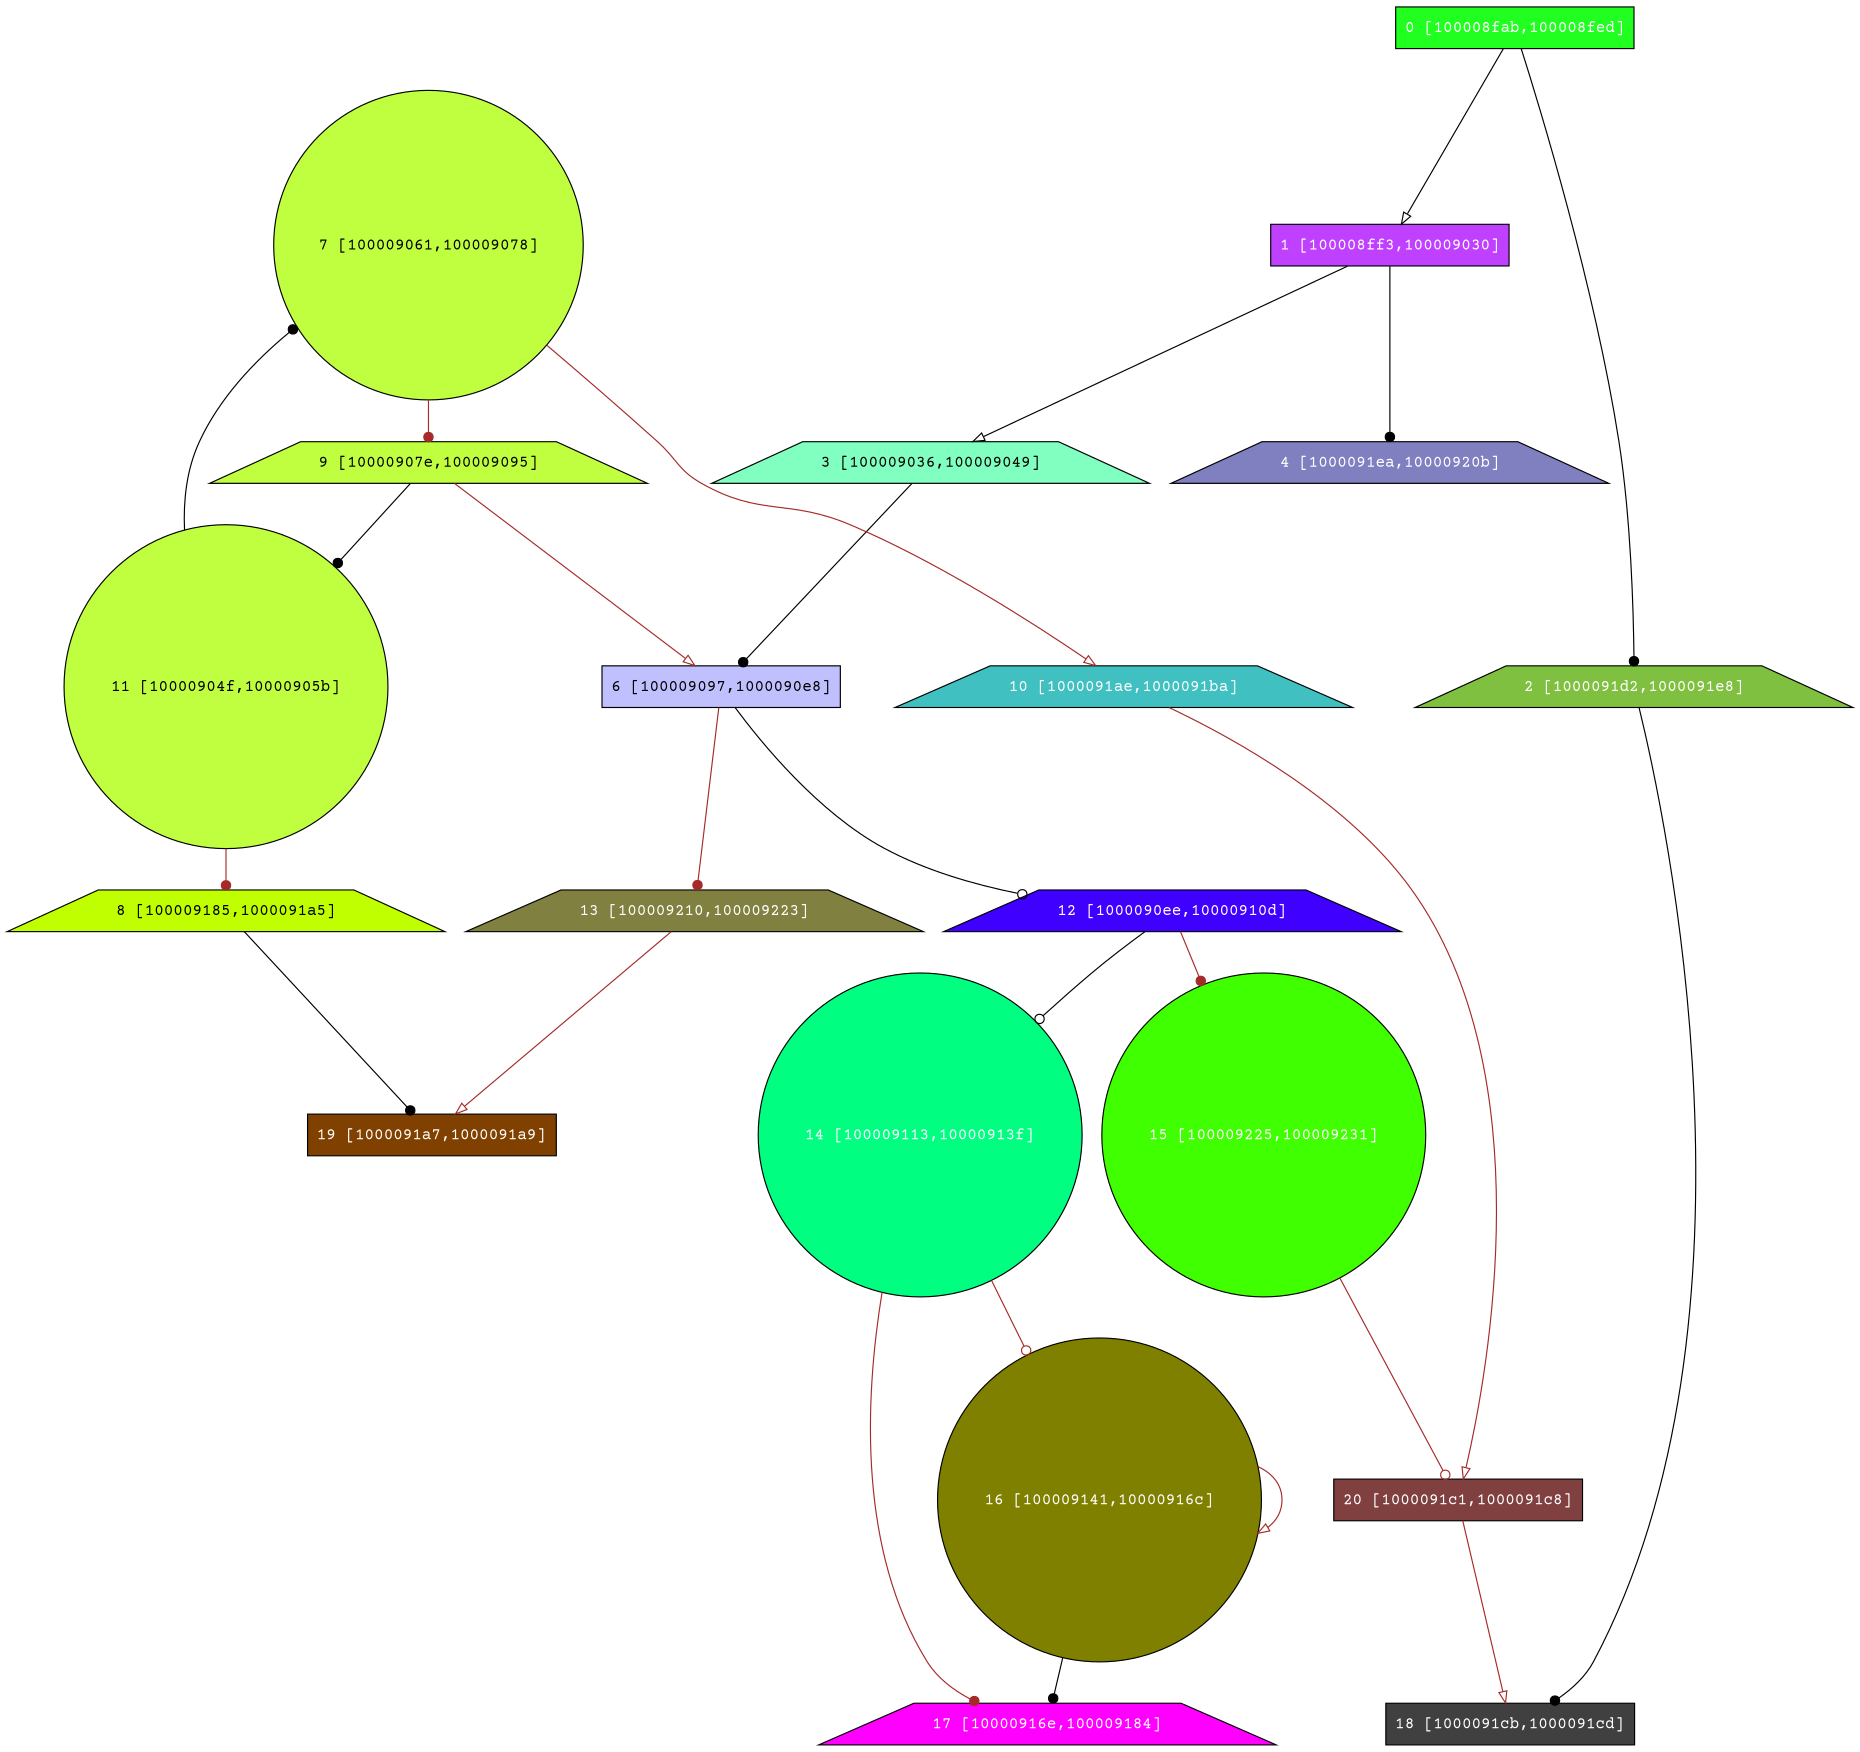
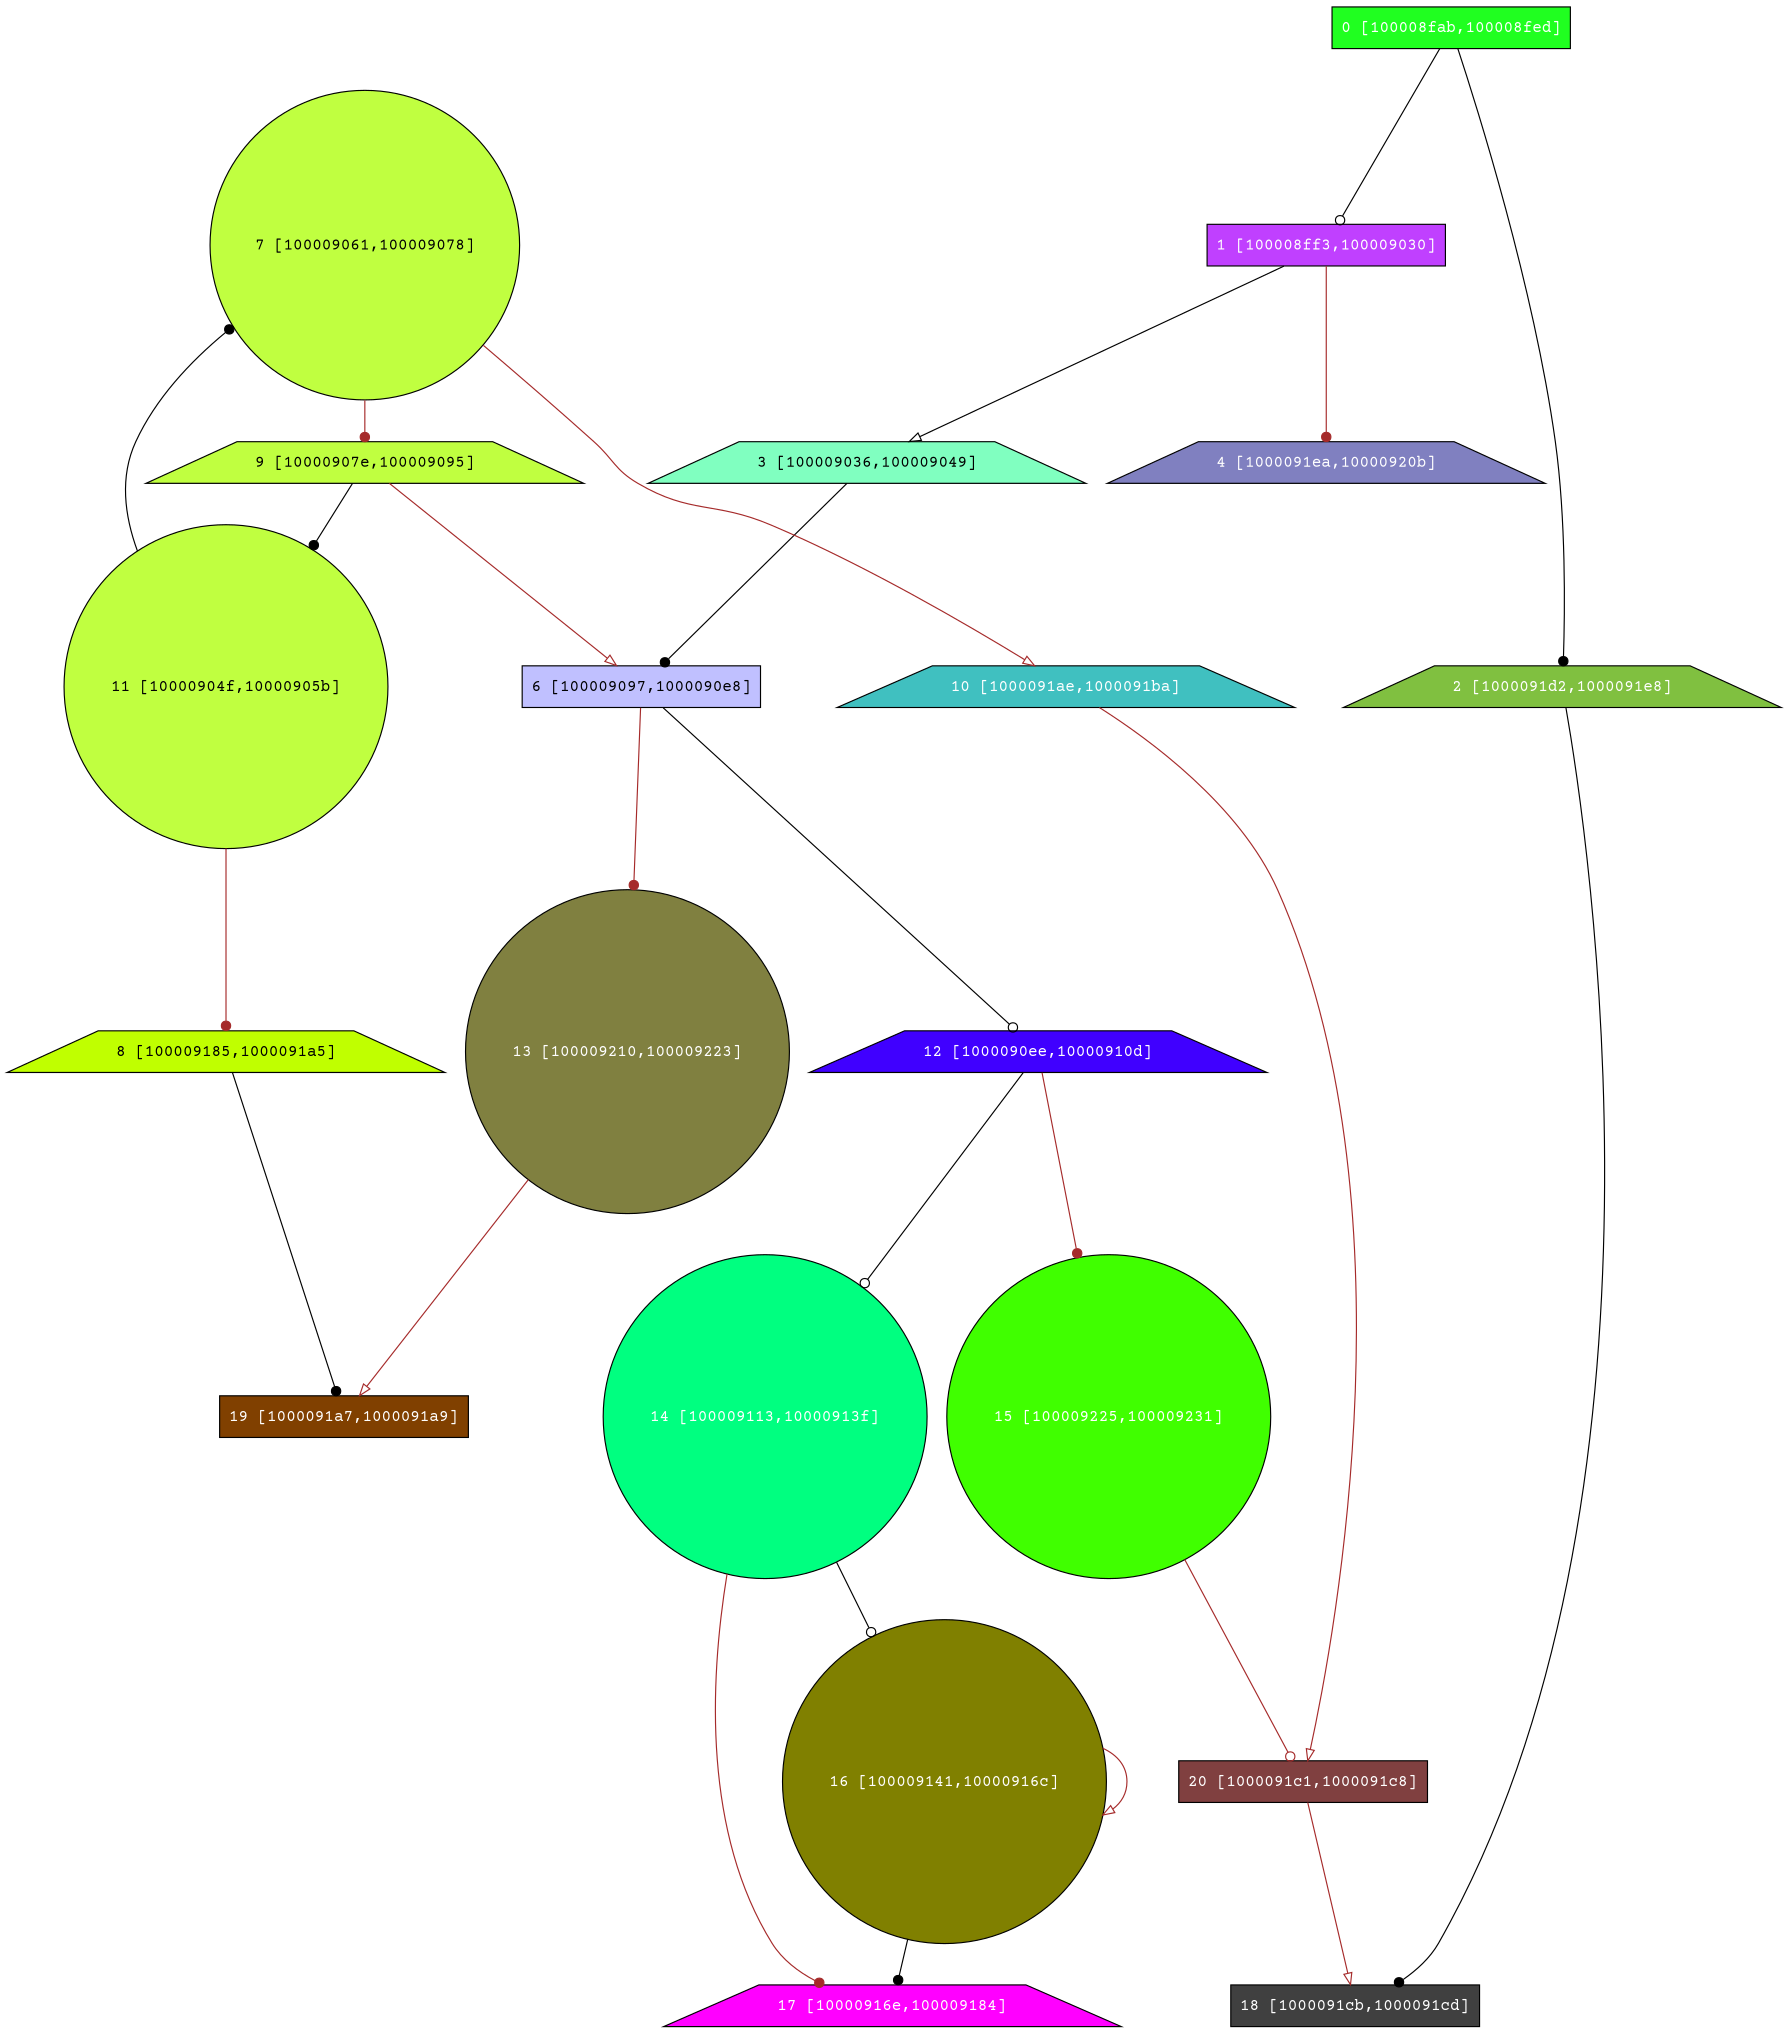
edge "0 [100008fab,100008fed]" -> "1 [100008ff3,100009030]": arrowhead onormal -> odot
edge "1 [100008ff3,100009030]" -> "4 [1000091ea,10000920b]": color black -> brown
node "13 [100009210,100009223]": shape trapezium -> circle
edge "14 [100009113,10000913f]" -> "16 [100009141,10000916c]": color brown -> black
